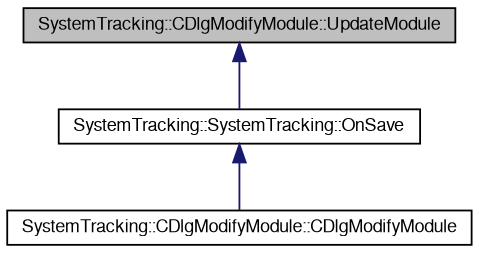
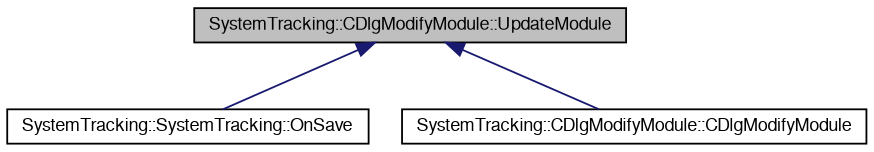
edge "SystemTracking::CDlgModifyModule::CDlgModifyModule" -> "SystemTracking::SystemTracking::OnSave": now "SystemTracking::CDlgModifyModule::CDlgModifyModule" -> "SystemTracking::CDlgModifyModule::UpdateModule"
